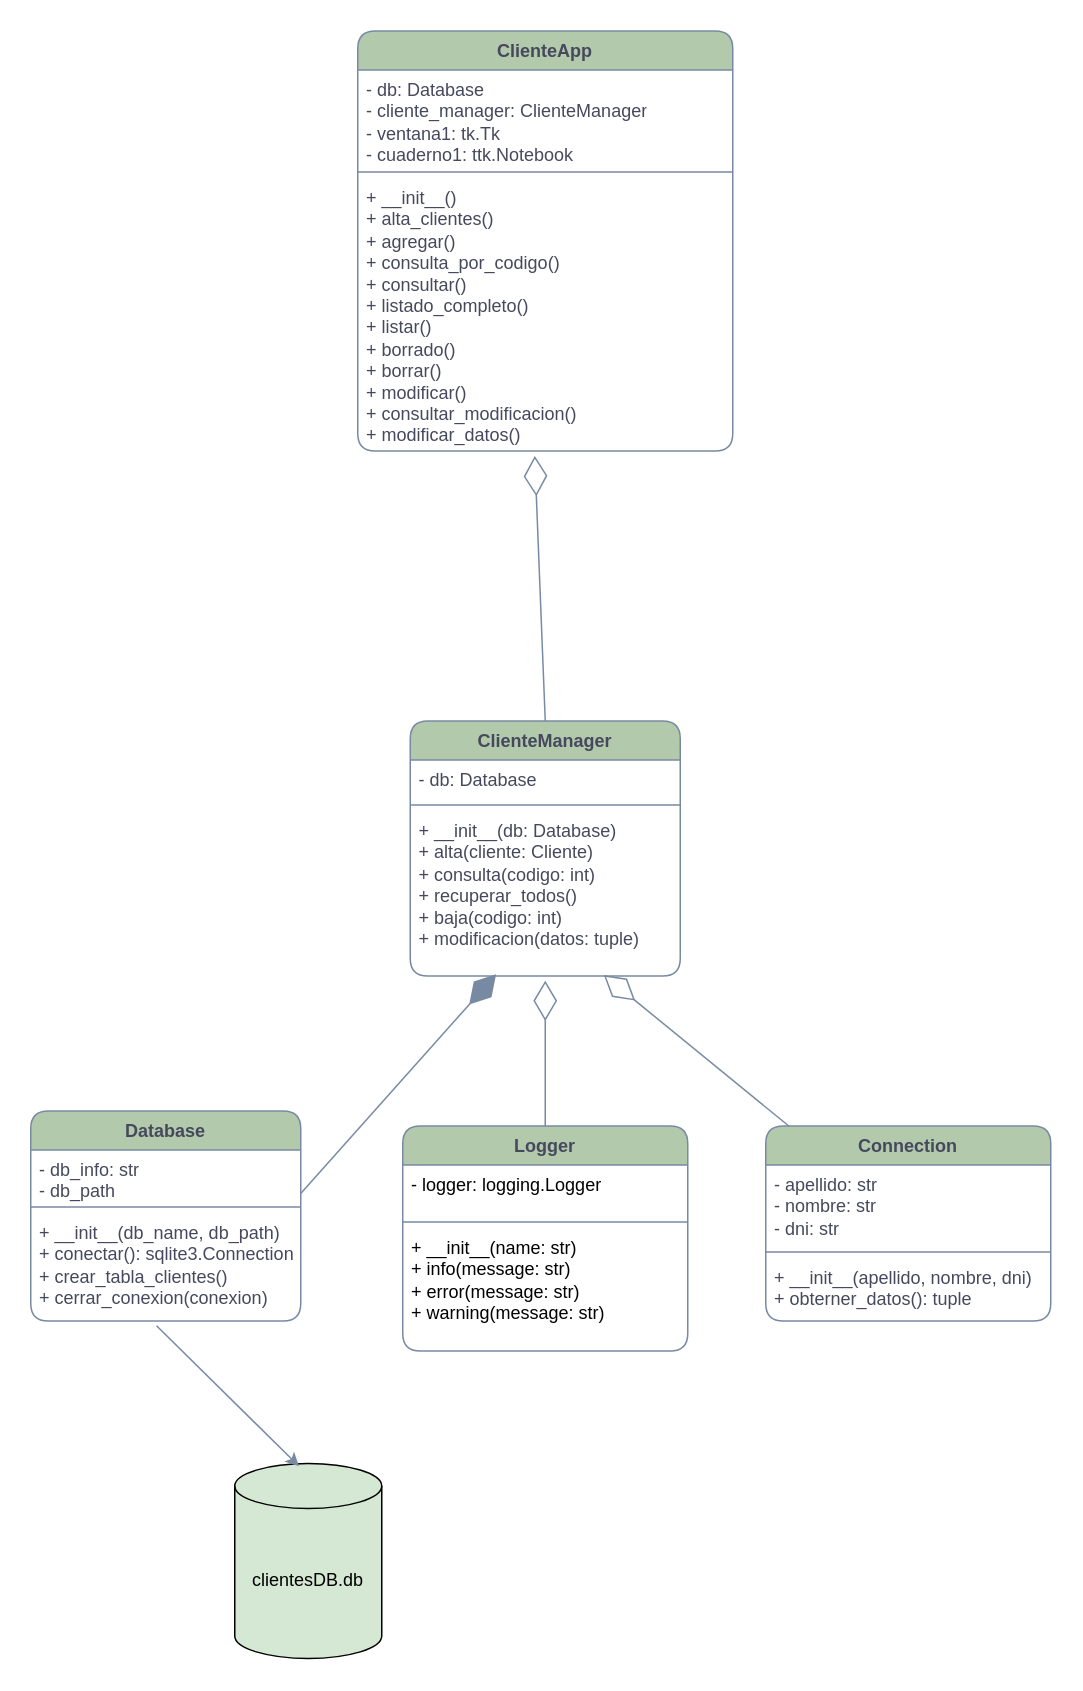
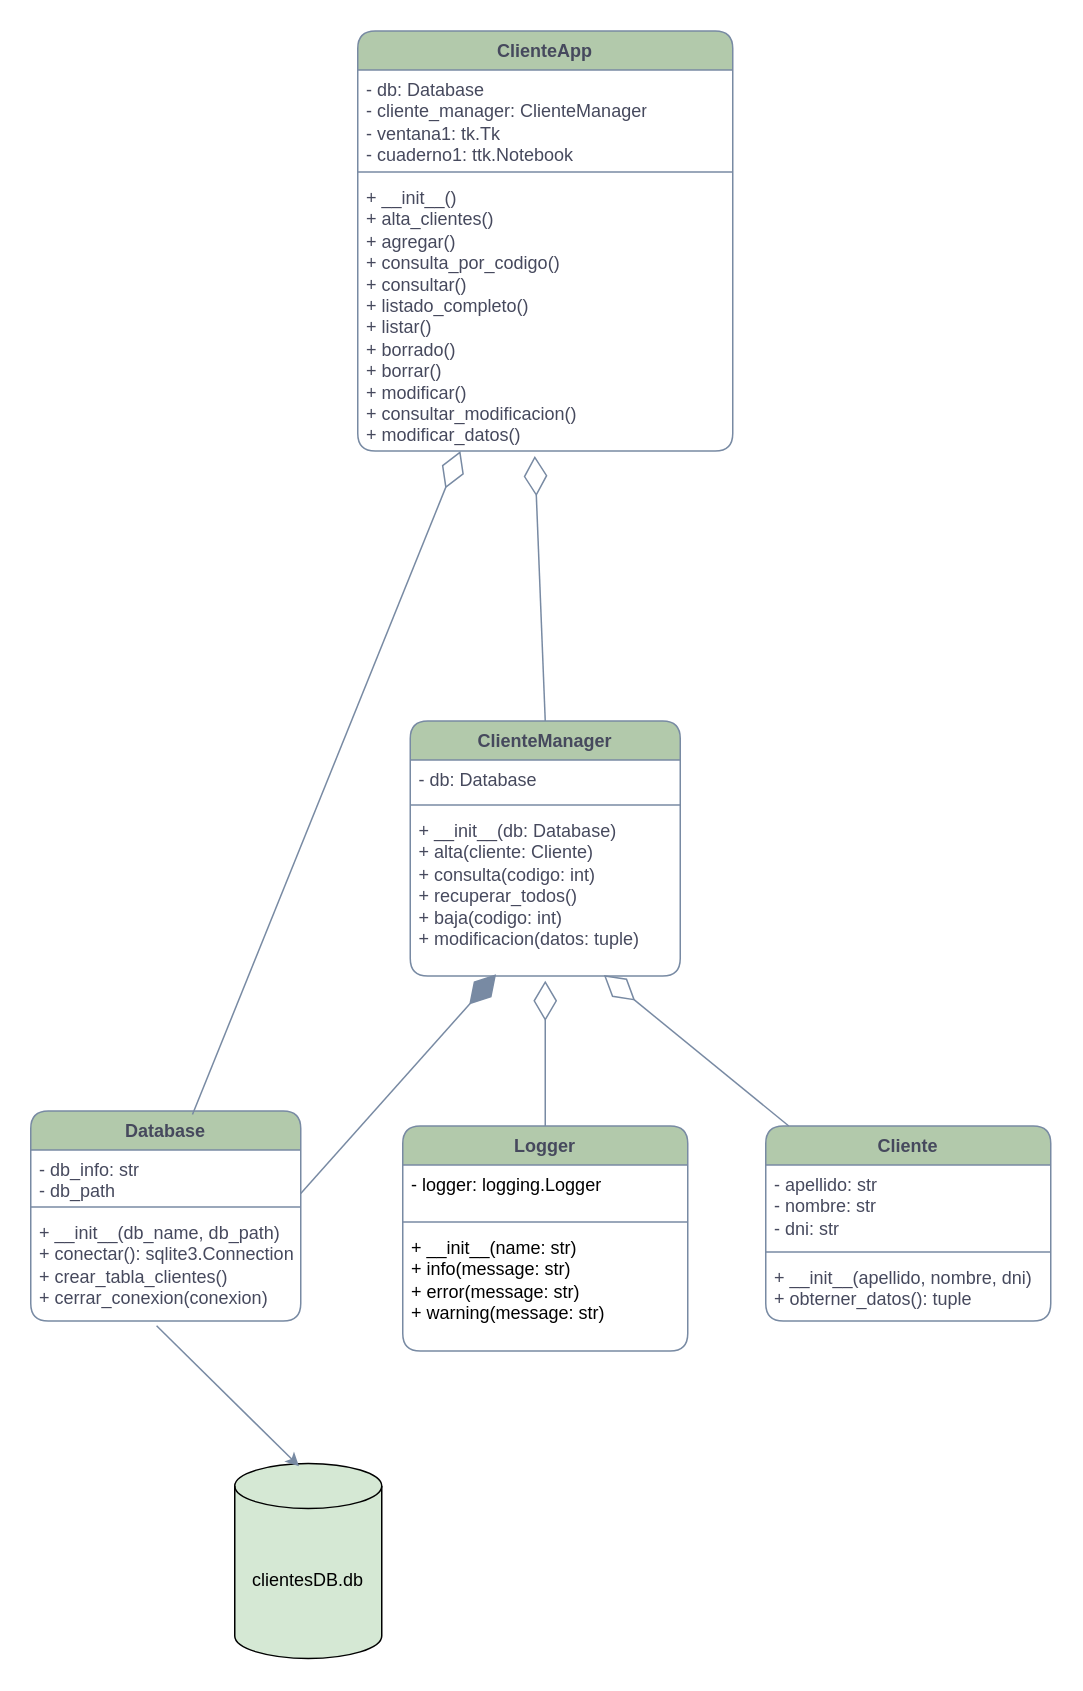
edge "Database" -> "ClienteApp": added
node "Connection": label "Connection" -> "Cliente"
